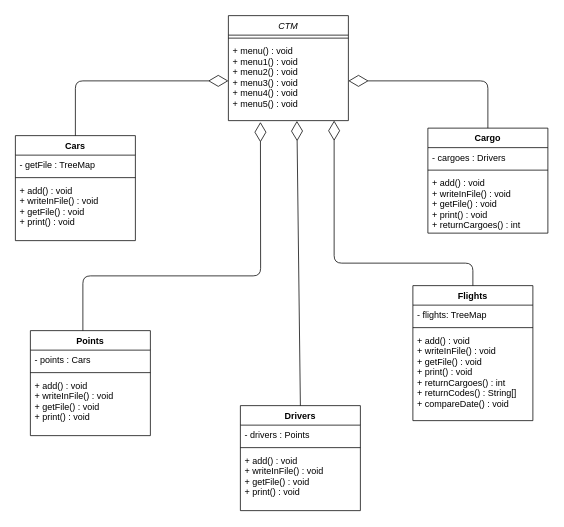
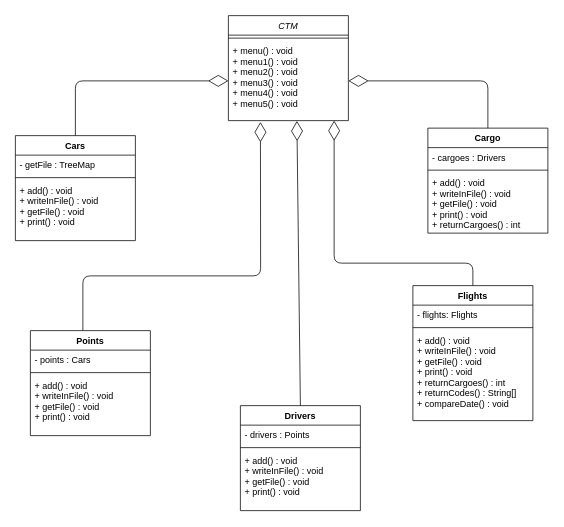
node "- flights: TreeMap": label "- flights: TreeMap" -> "- flights: Flights"
